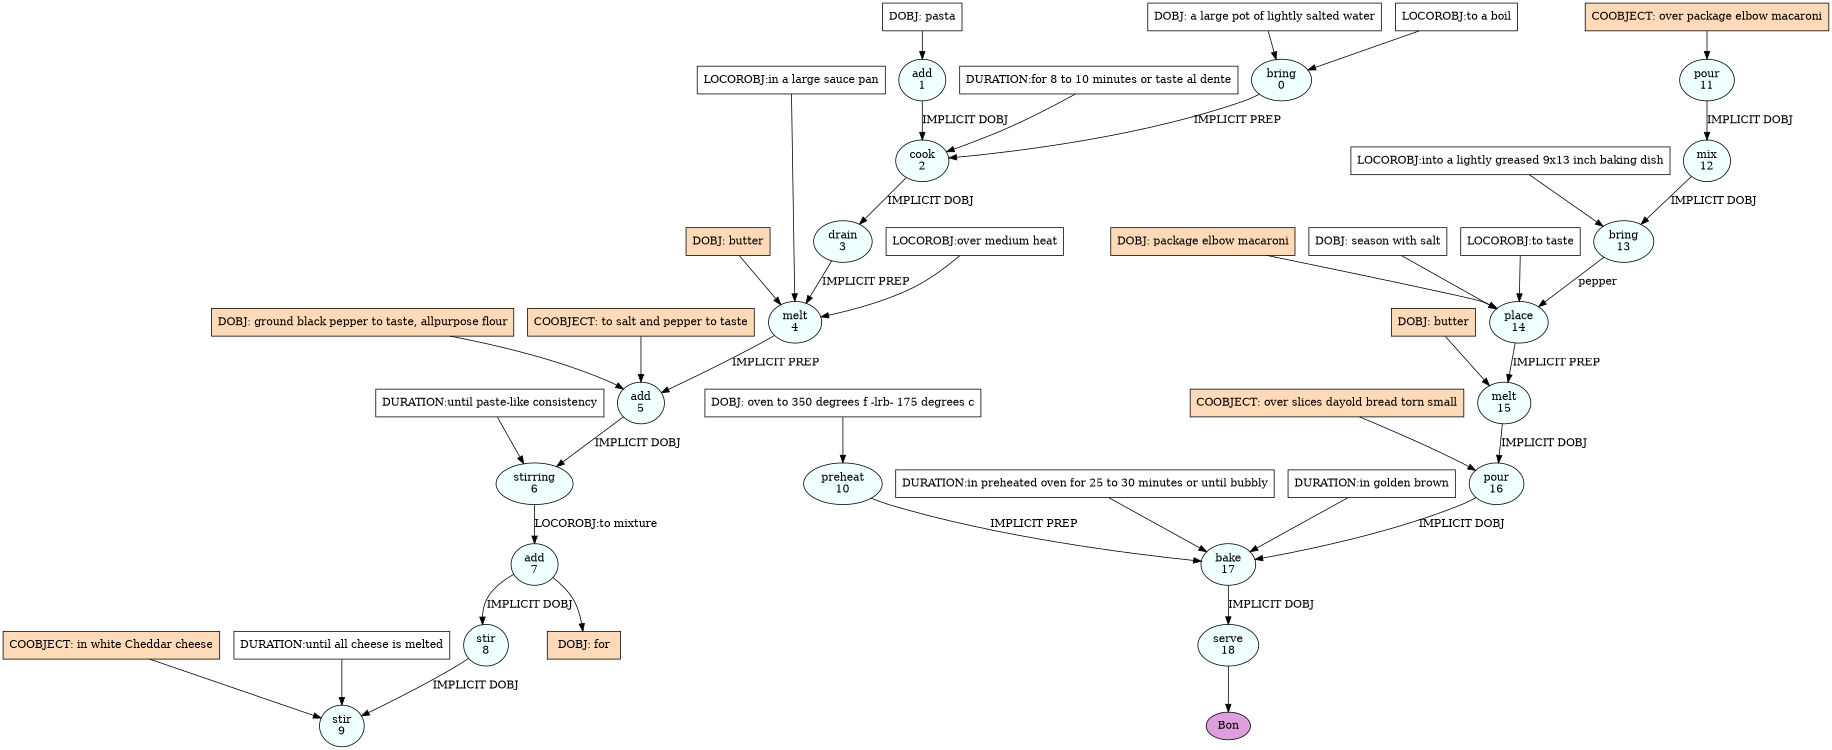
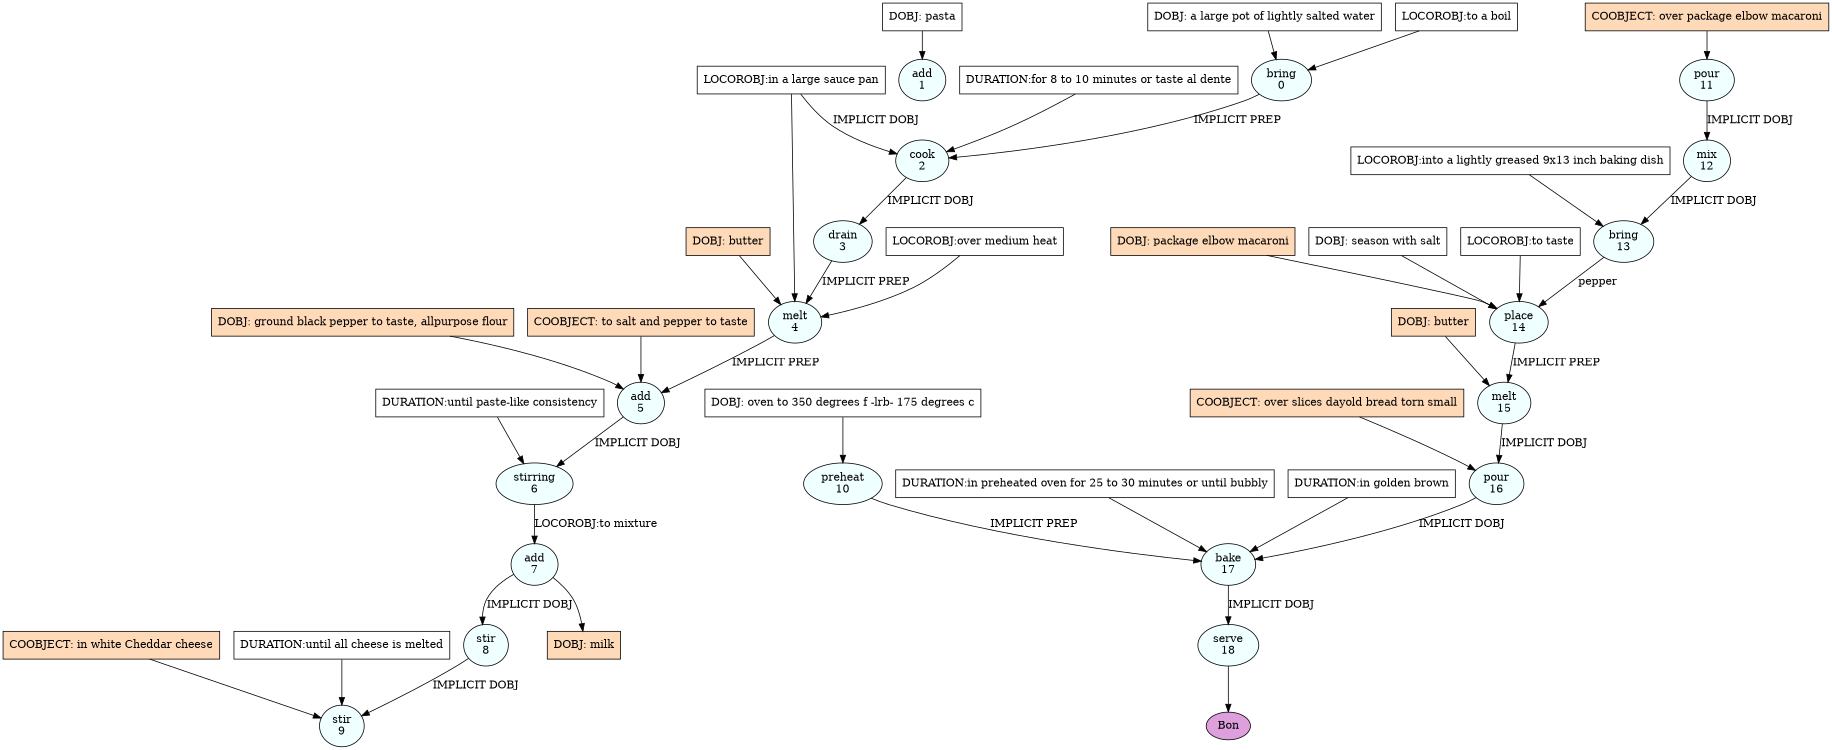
edge "add 1" -> "cook 2": now "LOCOROBJ:in a large sauce pan" -> "cook 2"
node "DOBJ: for": label "DOBJ: for" -> "DOBJ: milk"
